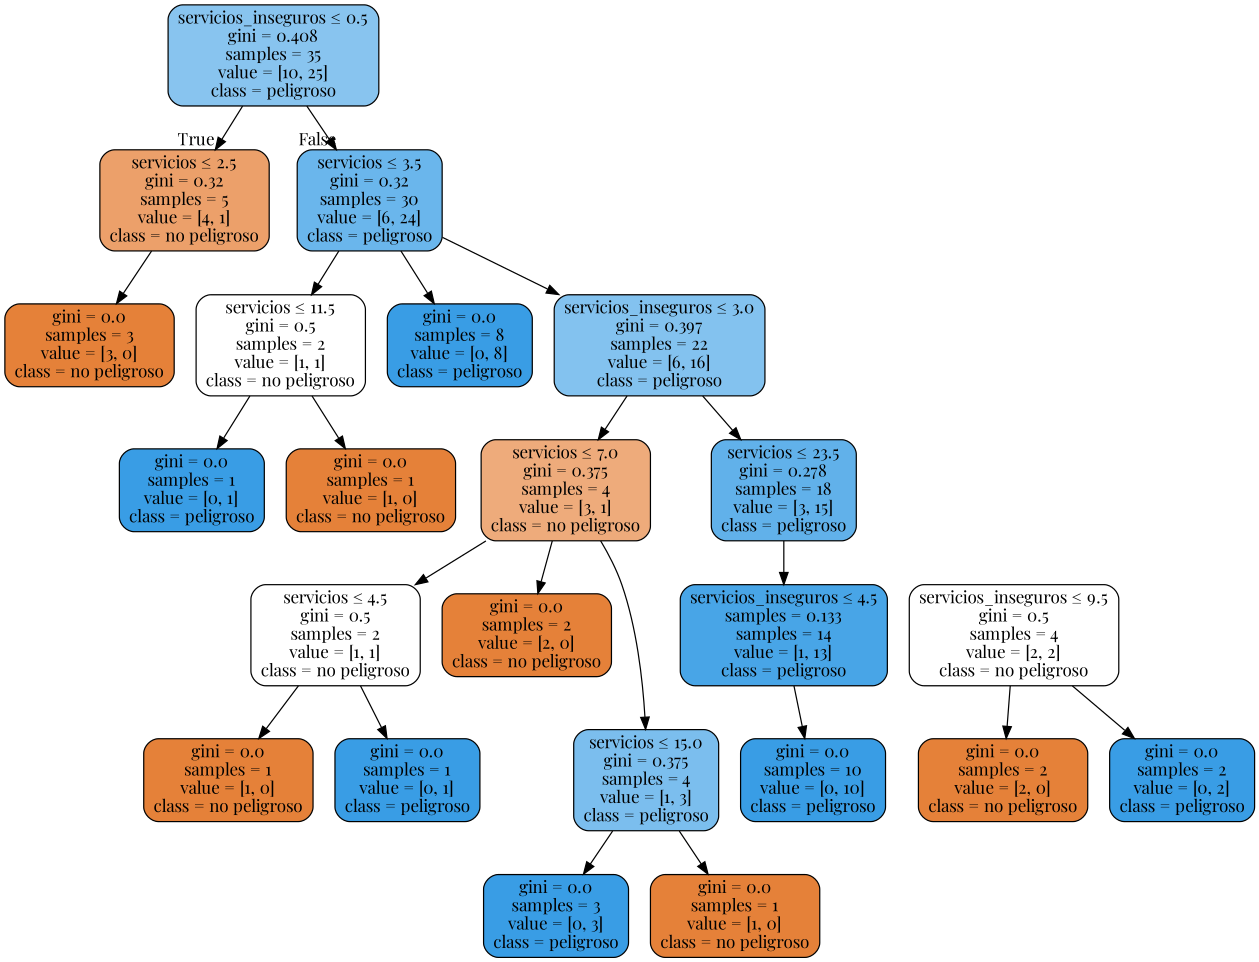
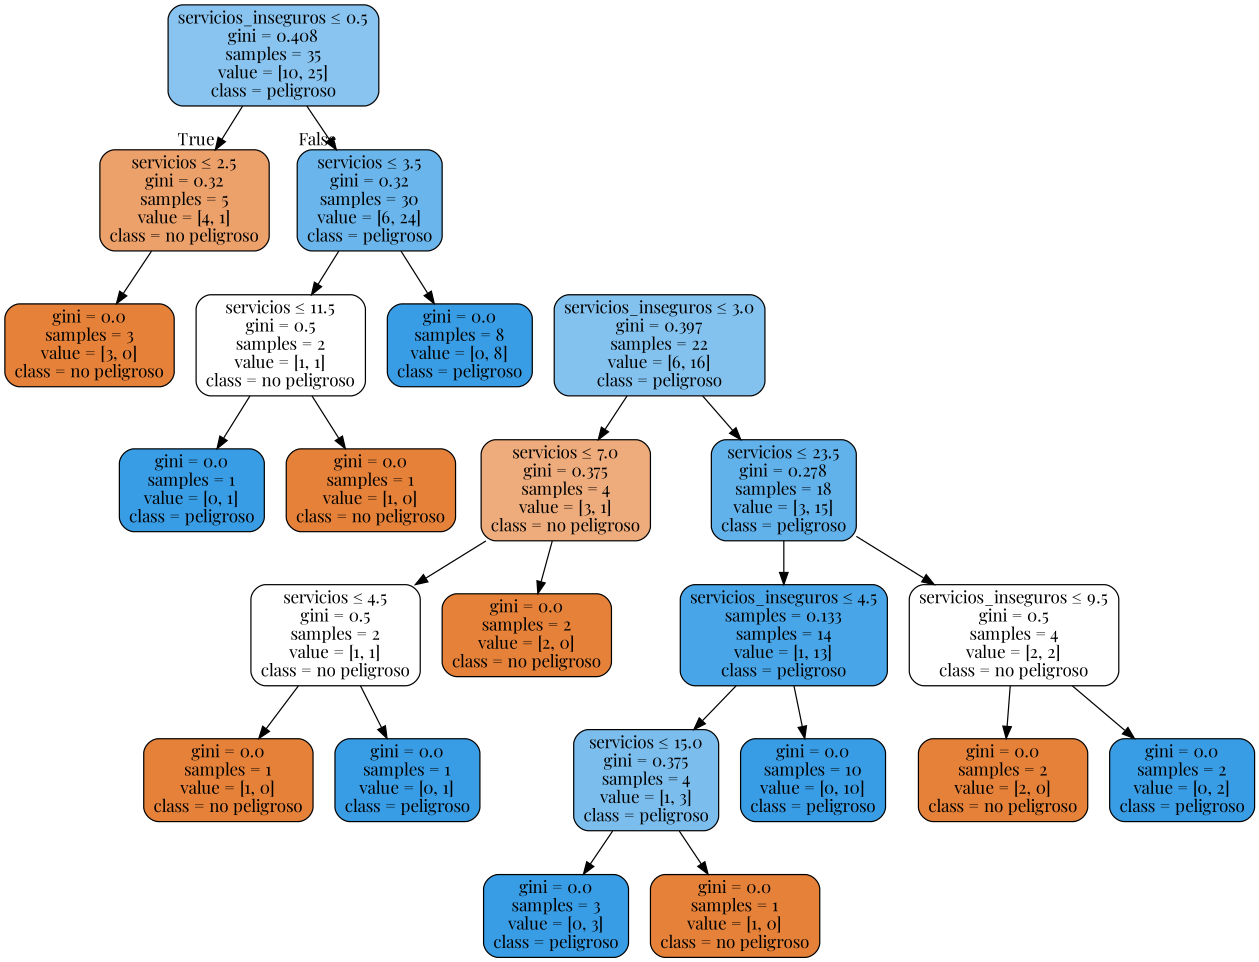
edge "servicios ≤ 3.5" -> "servicios_inseguros ≤ 3.0": removed
edge "servicios ≤ 23.5" -> "servicios_inseguros ≤ 9.5": added
edge "servicios ≤ 7.0" -> "servicios ≤ 15.0": now "servicios_inseguros ≤ 4.5" -> "servicios ≤ 15.0"
